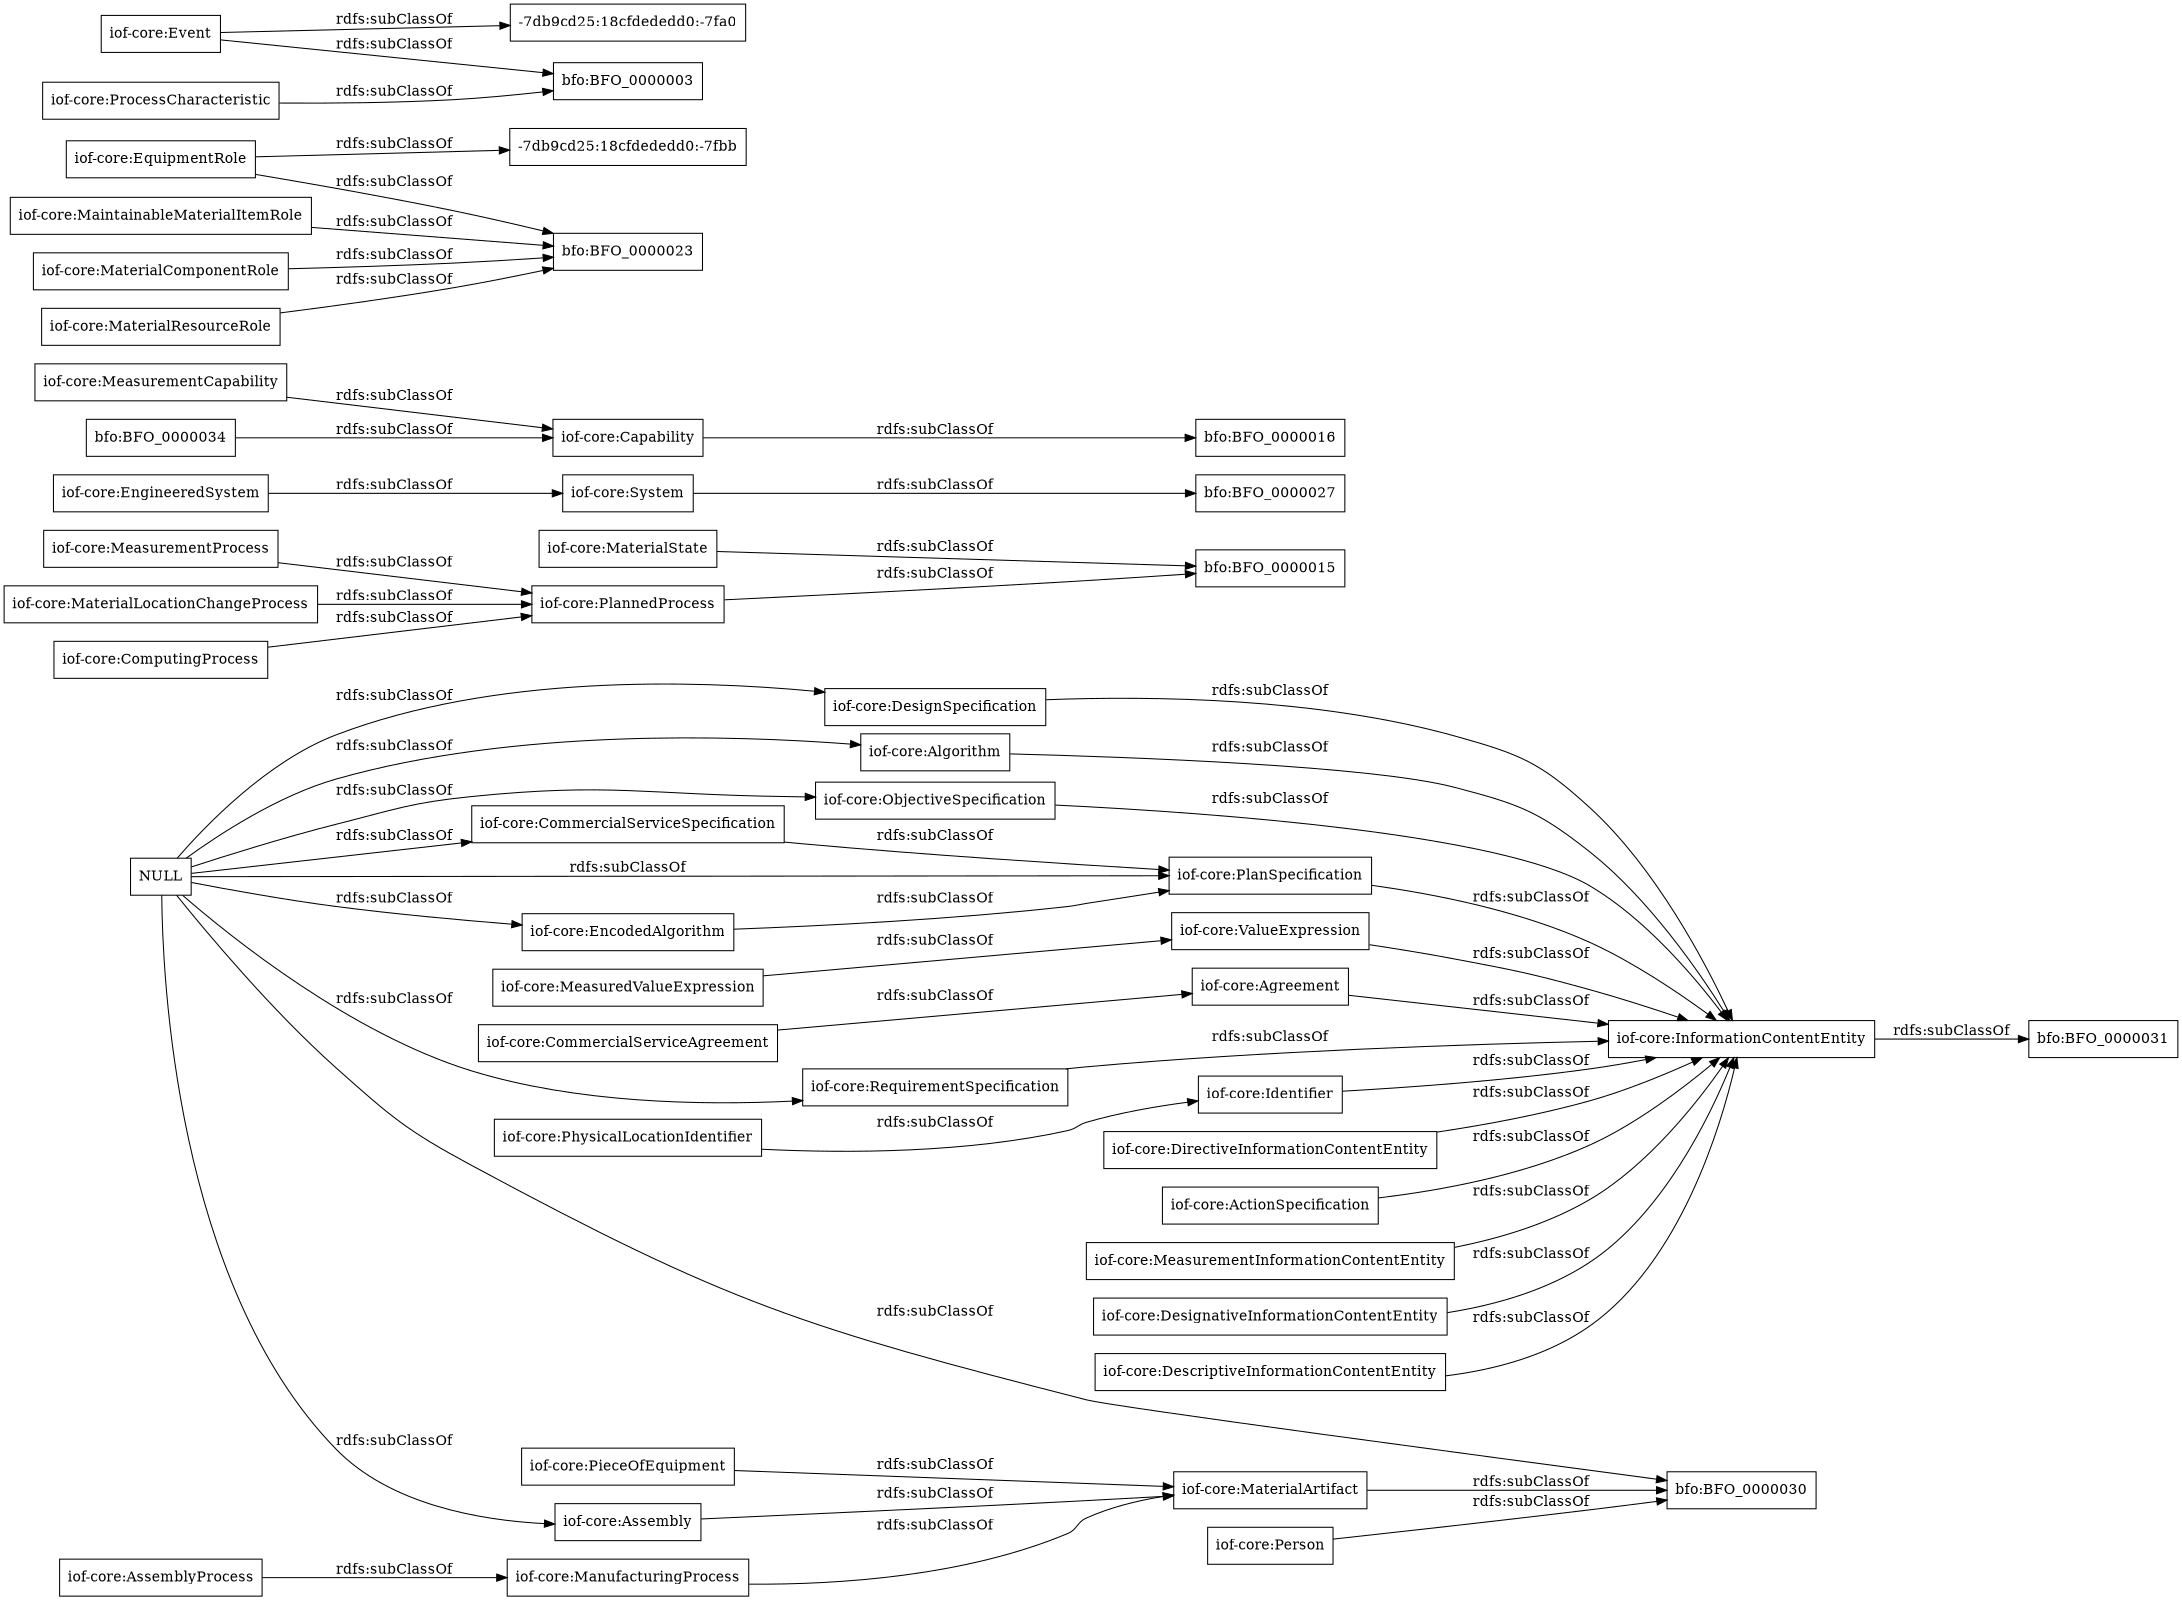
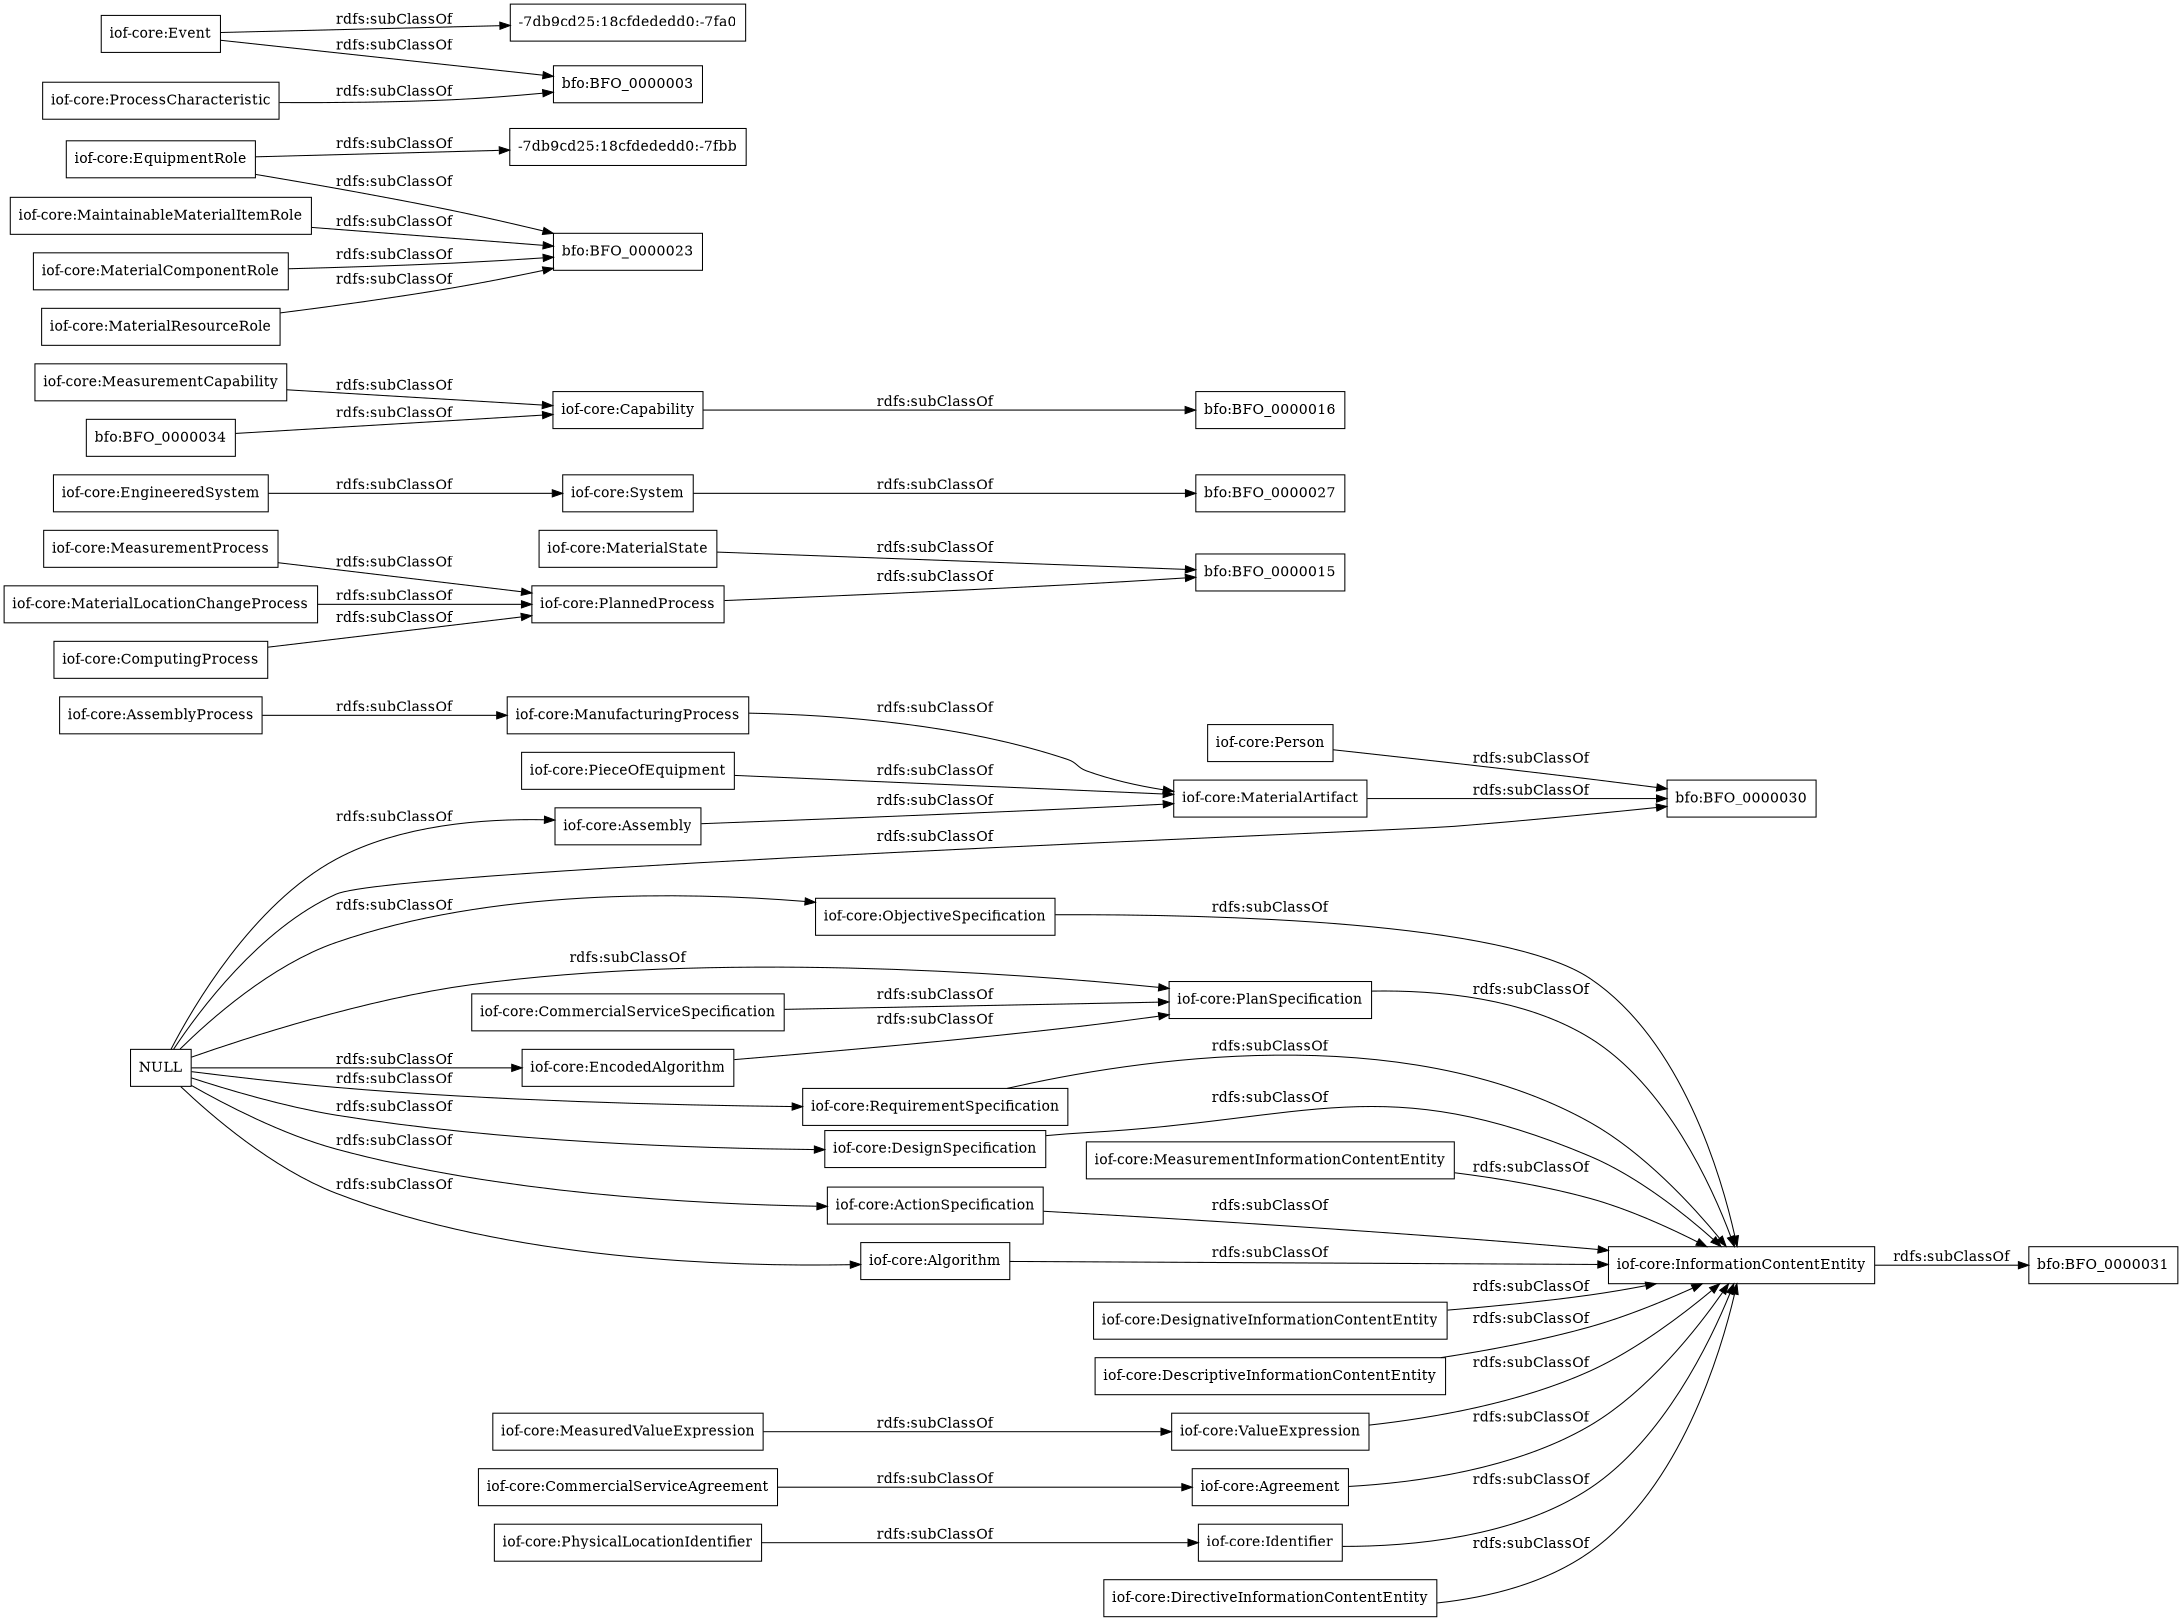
edge "NULL" -> "iof-core:CommercialServiceSpecification": now "NULL" -> "iof-core:ActionSpecification"
